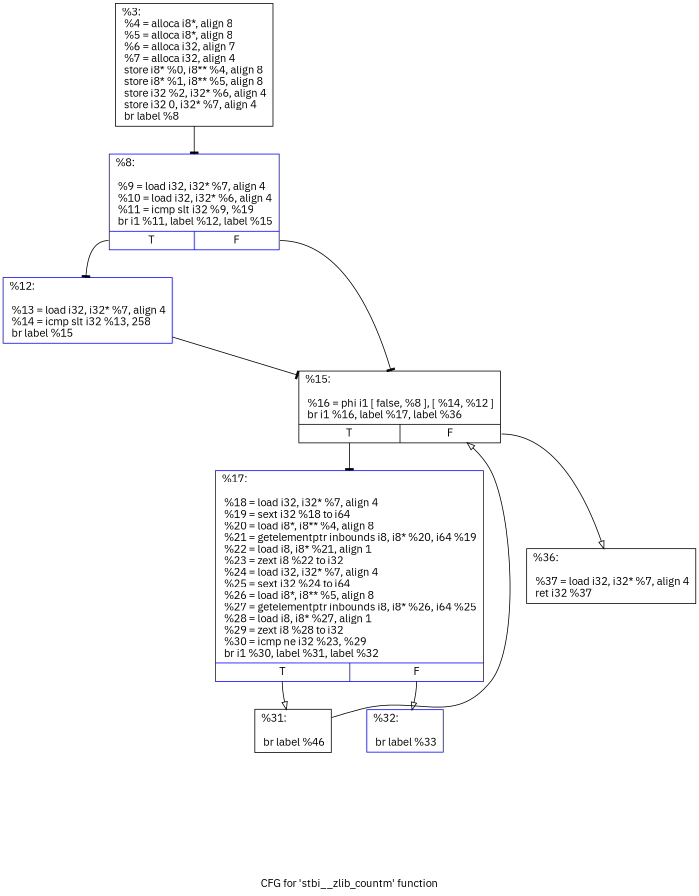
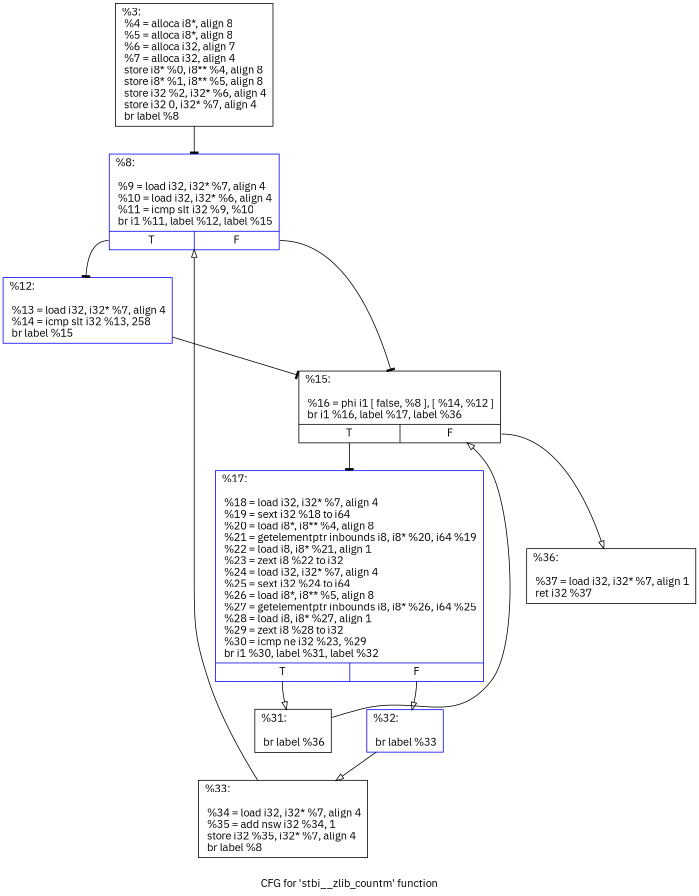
node "%8:": text "%11 = icmp slt i32 %9, %19" -> "%11 = icmp slt i32 %9, %10"
node "%36:": text "%37 = load i32, i32* %7, align 4" -> "%37 = load i32, i32* %7, align 1"
node "%31:": text "br label %46" -> "br label %36"
node "%33:": added
